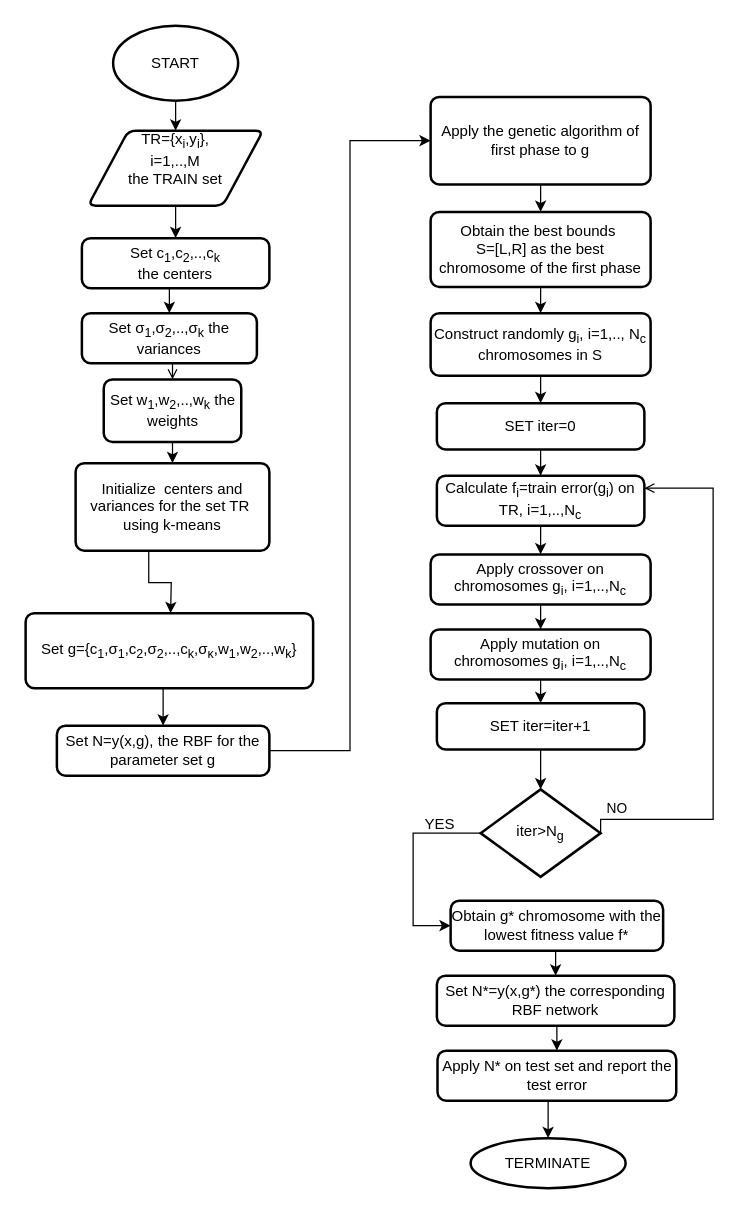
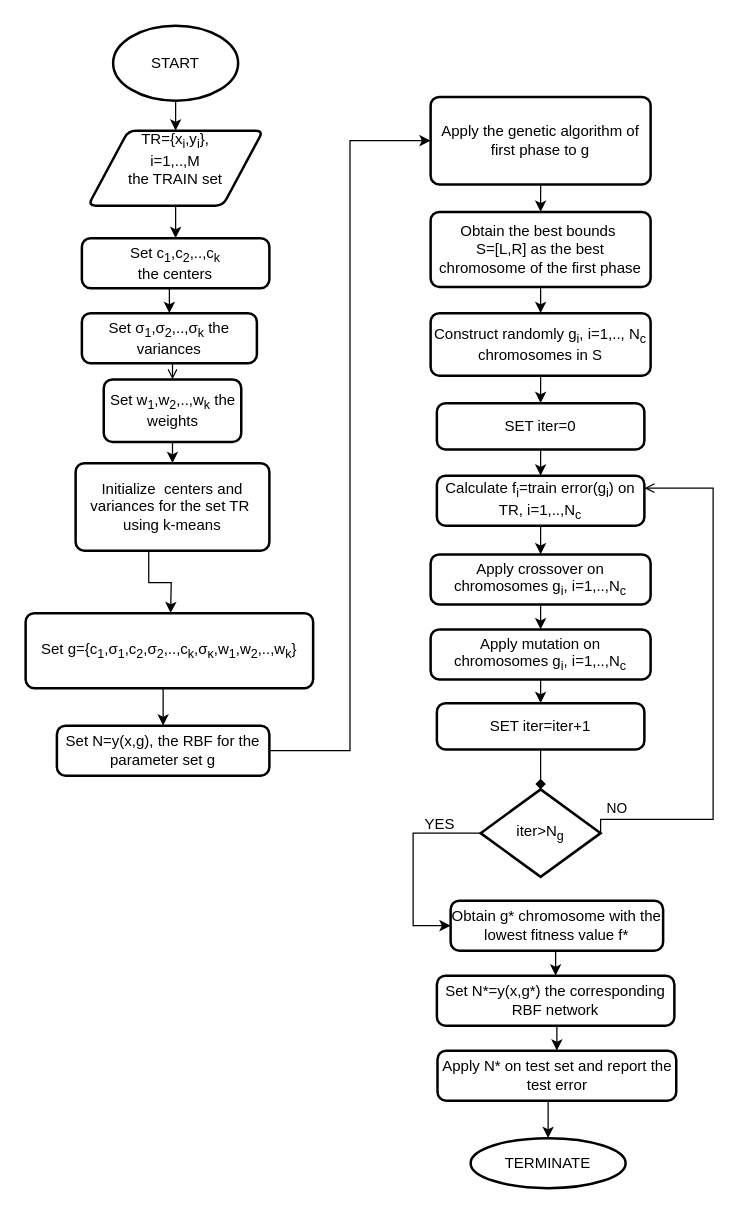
edge "SET iter=iter+1" -> "iter>Ng": arrowhead classic -> diamond
